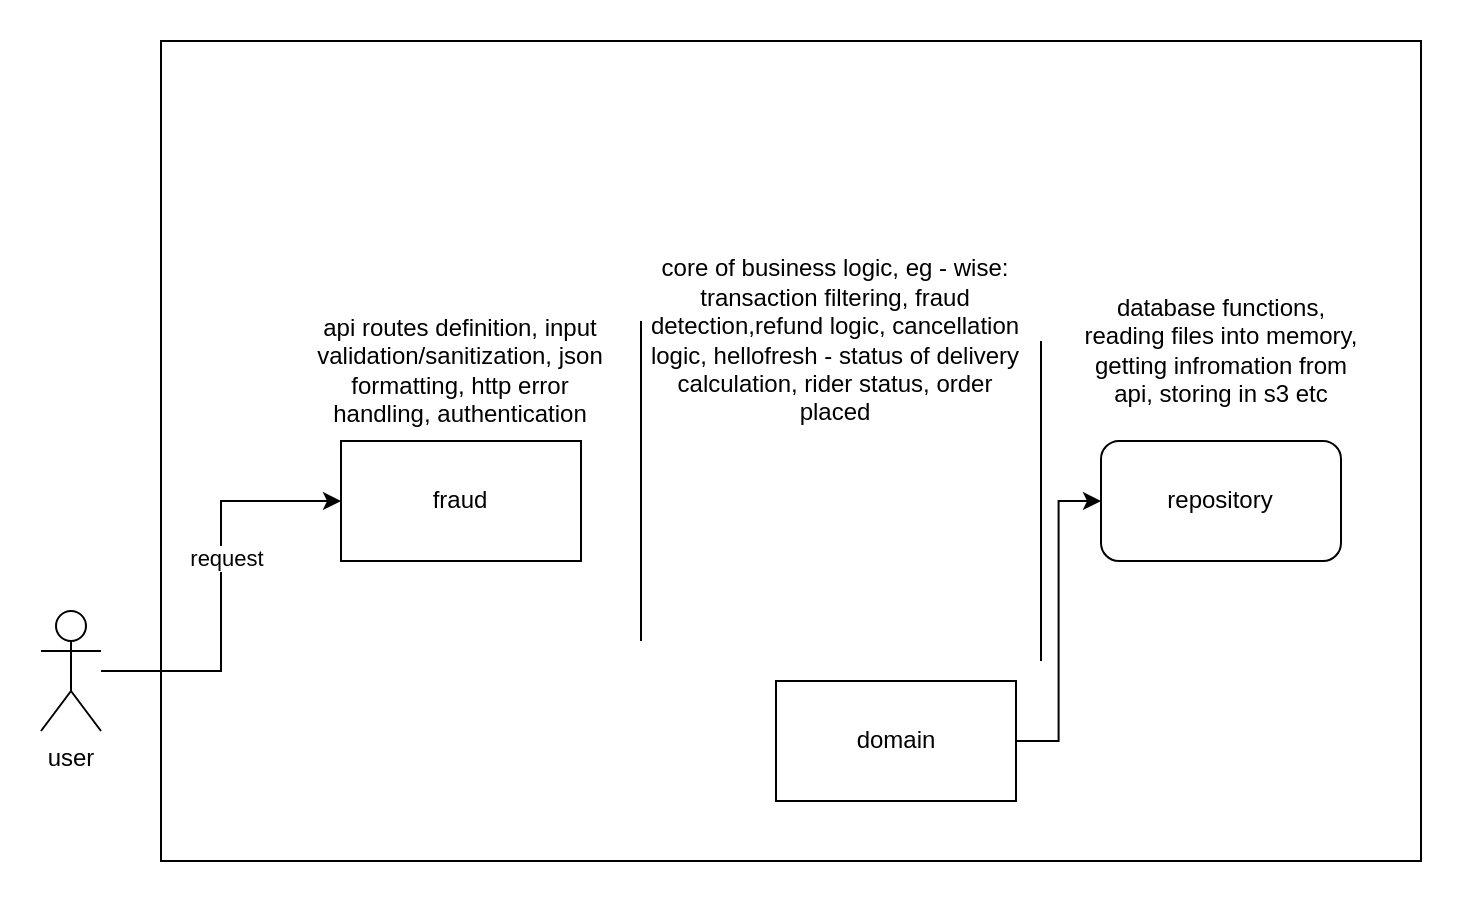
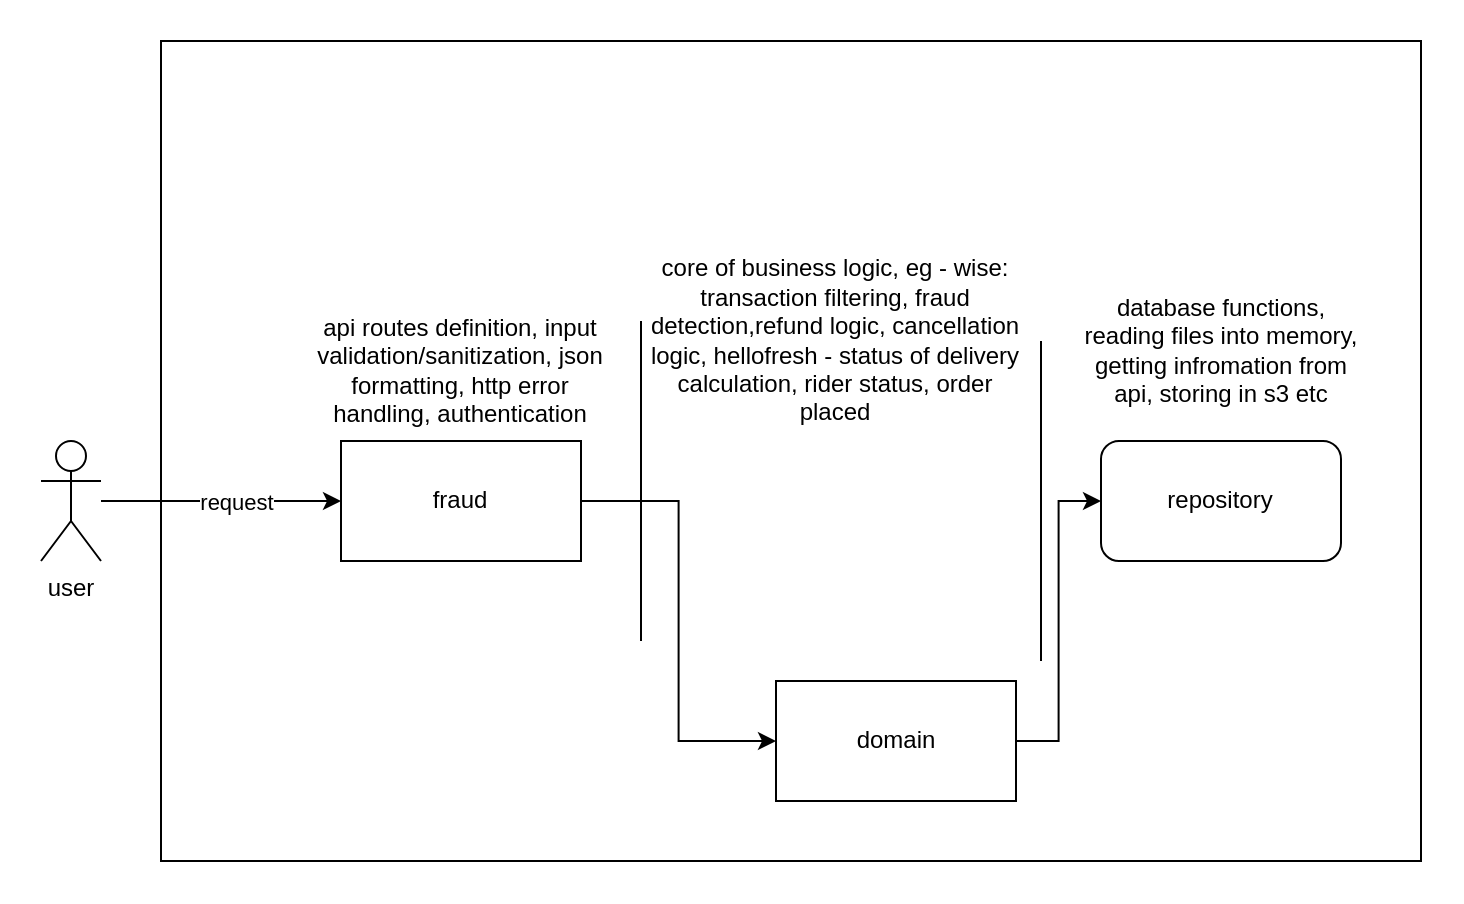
edge "fraud" -> "domain": added
node "user": moved (71, 671) -> (71, 501)
